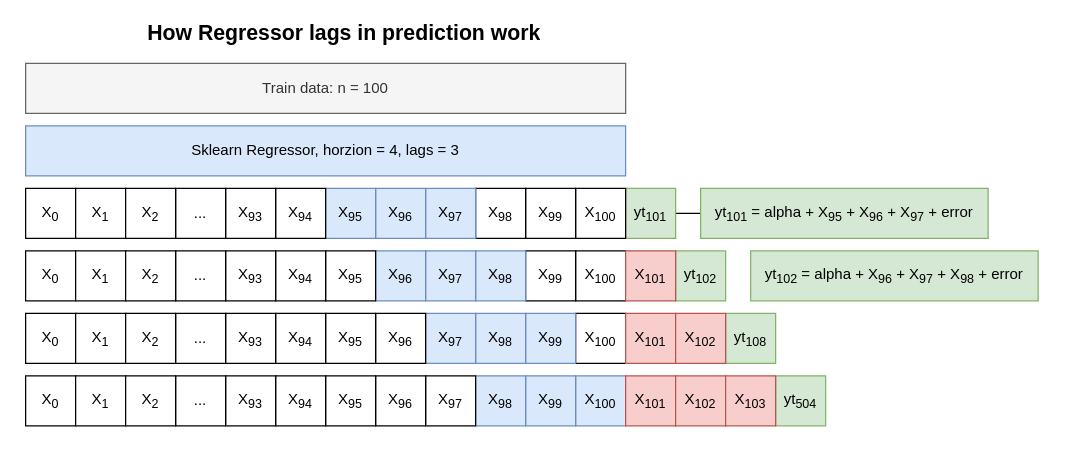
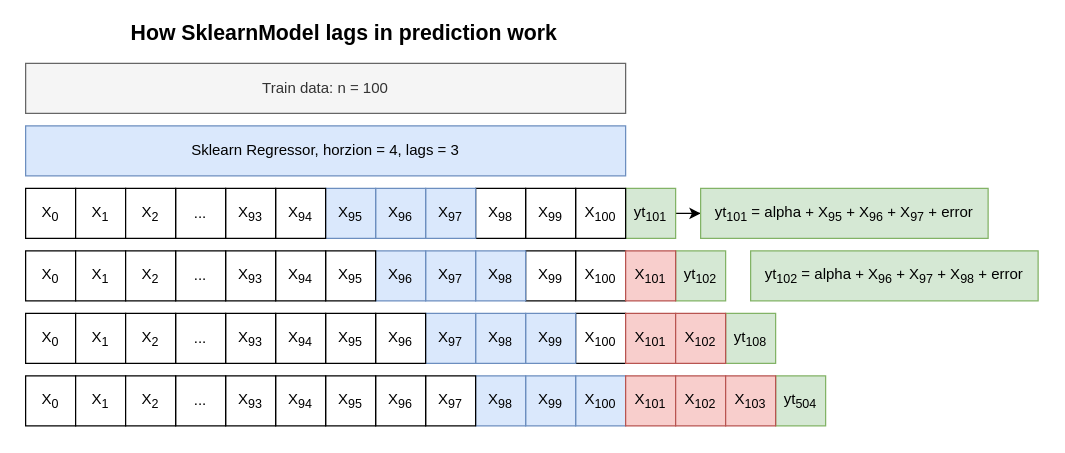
node "How Regressor lags in prediction work": label "How Regressor lags in prediction work" -> "How SklearnModel lags in prediction work"
edge "yt101" -- "yt101 = alpha + X95 + X96 + X97 + error": arrowhead none -> classic
